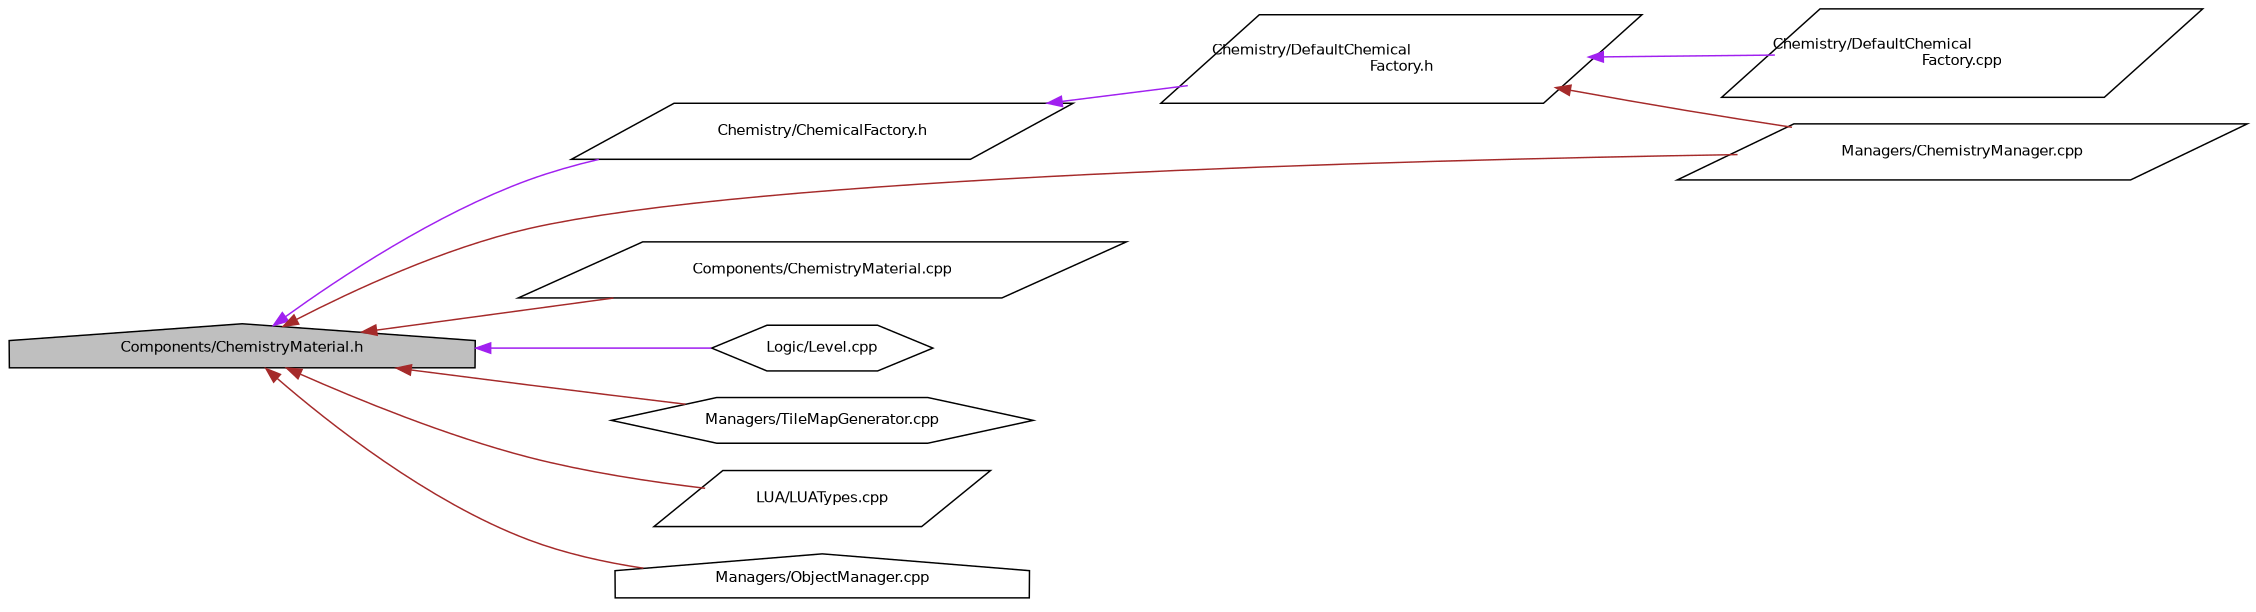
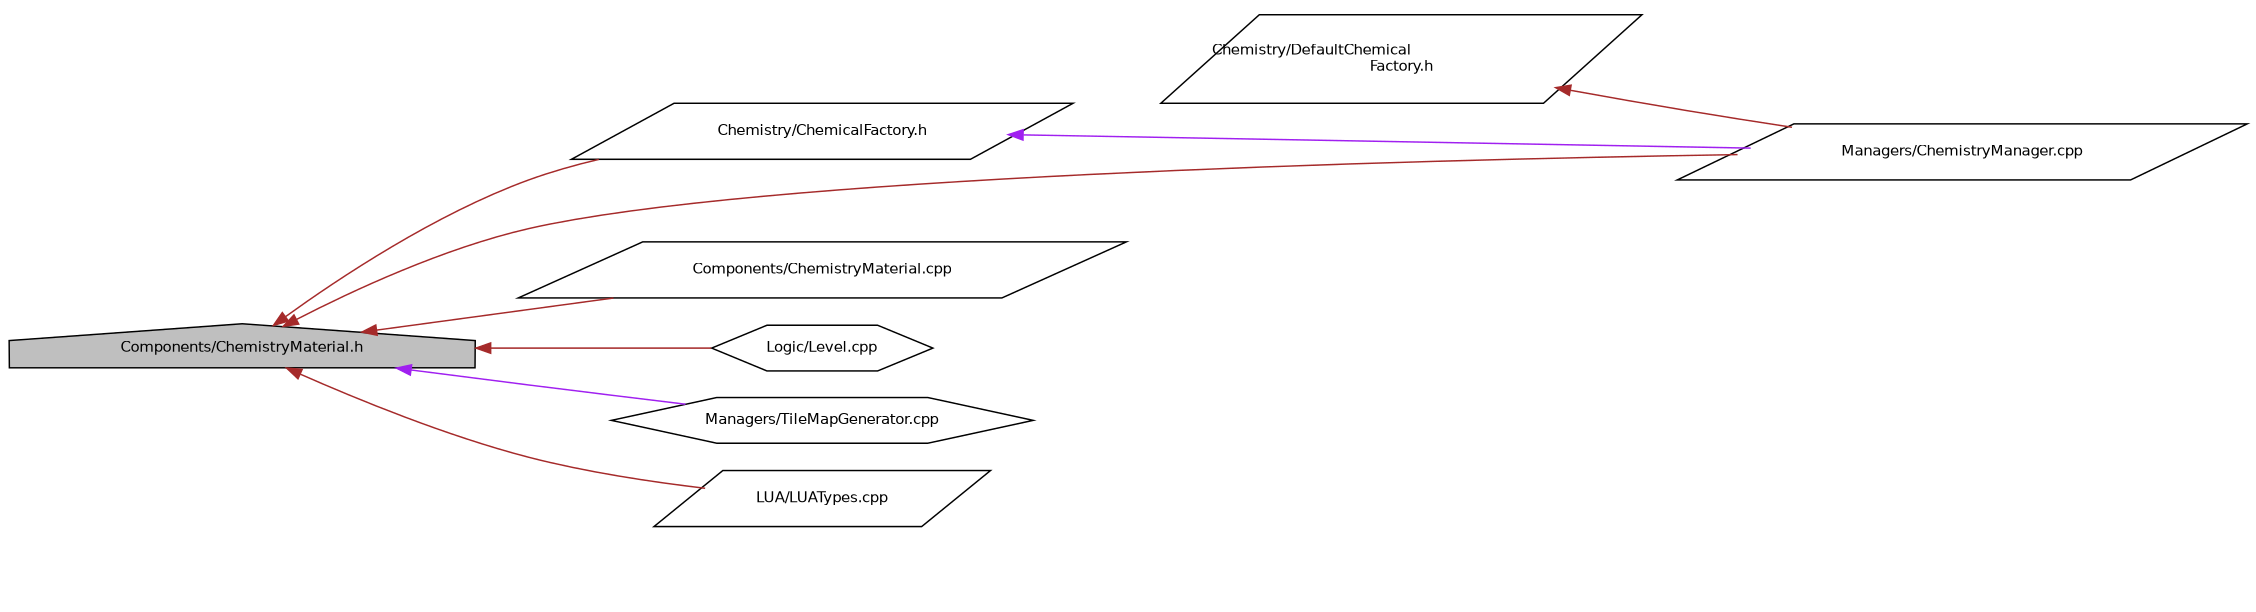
node "Chemistry/DefaultChemical Factory.cpp": removed
edge "Chemistry/DefaultChemical Factory.h" -> "Chemistry/ChemicalFactory.h": now "Managers/ChemistryManager.cpp" -> "Chemistry/ChemicalFactory.h"
edge "Chemistry/ChemicalFactory.h" -> "Components/ChemistryMaterial.h": color purple -> brown
edge "Logic/Level.cpp" -> "Components/ChemistryMaterial.h": color purple -> brown
edge "Managers/TileMapGenerator.cpp" -> "Components/ChemistryMaterial.h": color brown -> purple
node "Managers/ObjectManager.cpp": removed
